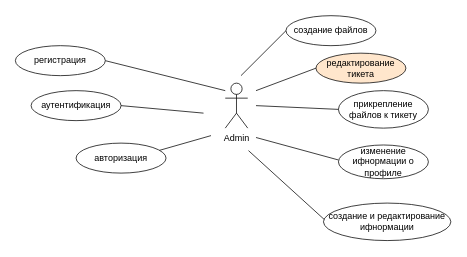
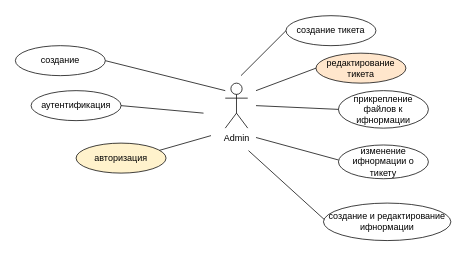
node "создание файлов": label "создание файлов" -> "создание тикета"
node "регистрация": label "регистрация" -> "создание"
node "прикрепление файлов к тикету": label "прикрепление файлов к тикету" -> "прикрепление файлов к ифнормации"
node "авторизация": fillcolor #ffffff -> #fff2cc
node "изменение ифнормации о профиле": label "изменение ифнормации о профиле" -> "изменение ифнормации о тикету"
